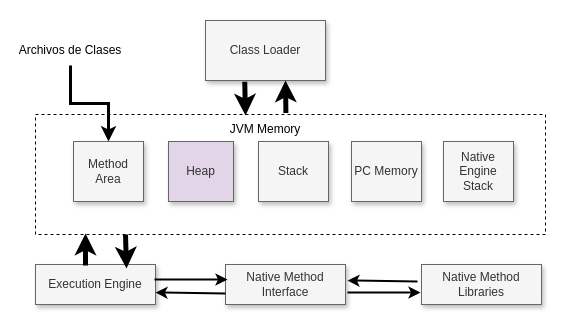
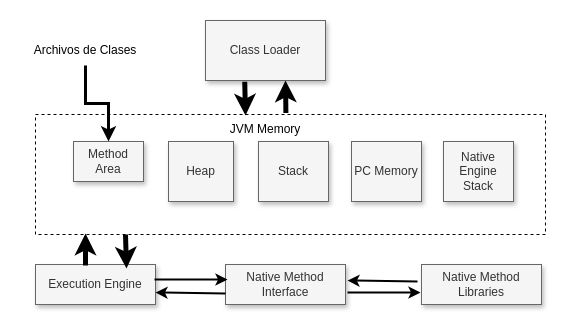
node "Archivos de Clases": moved (71, 51) -> (86, 51)
node "Method Area": size 70x60 -> 70x40
node "Heap": fillcolor #e1d5e7 -> #f5f5f5
